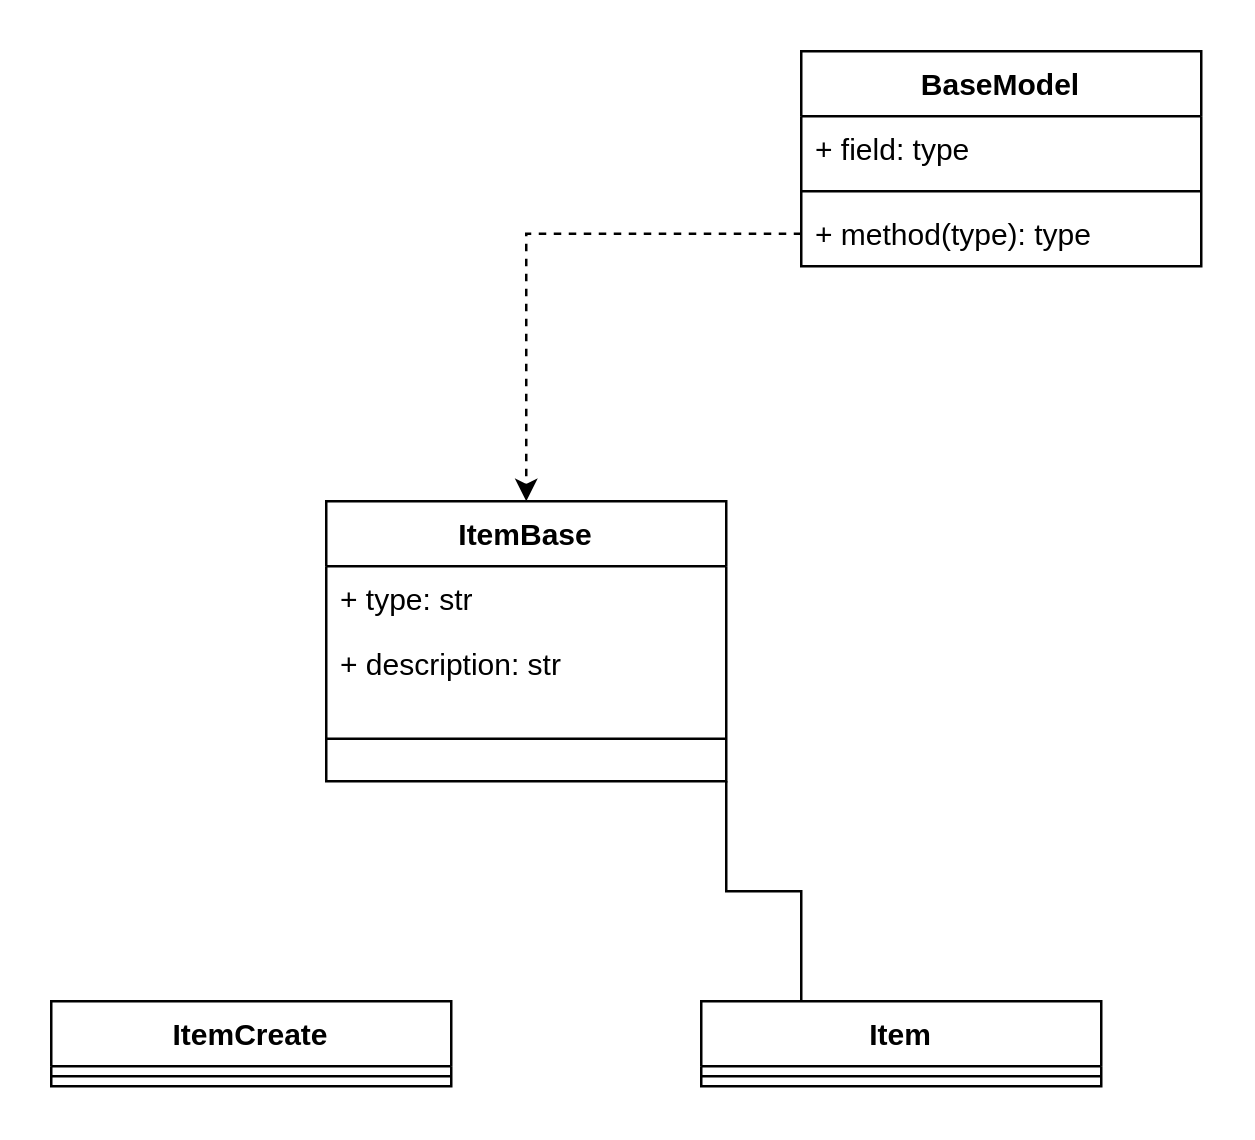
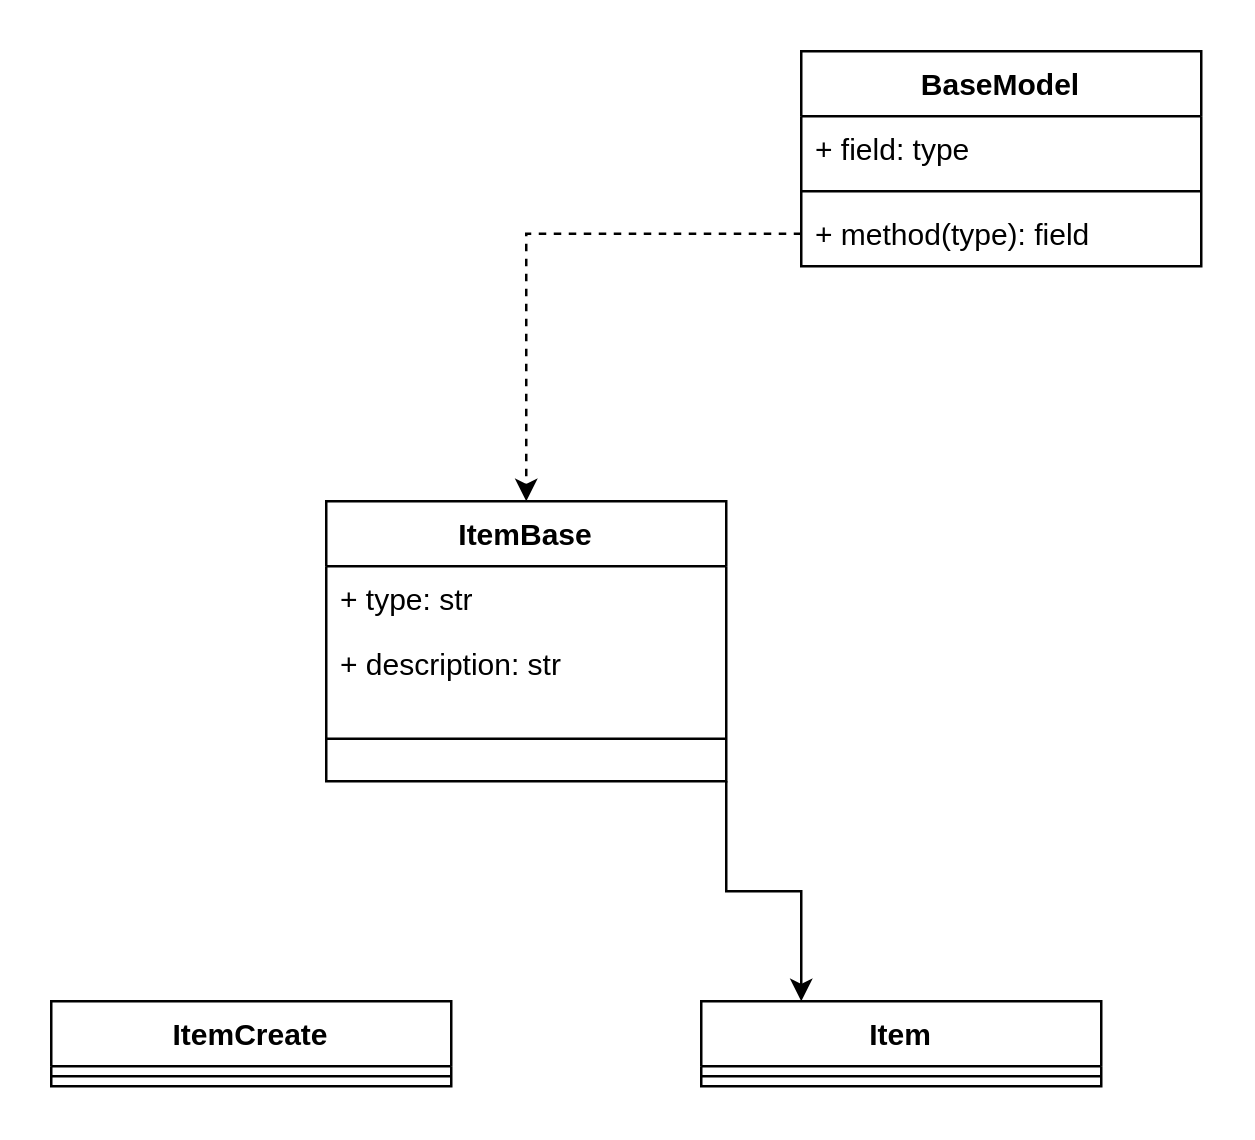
node "+ method(type): type": label "+ method(type): type" -> "+ method(type): field"
edge "ItemBase" -- "Item": arrowhead none -> classic
